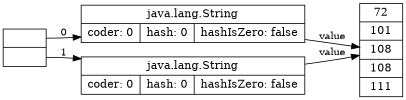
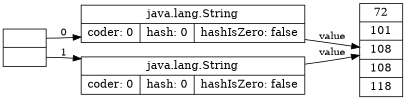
node "72": text "111" -> "118"
